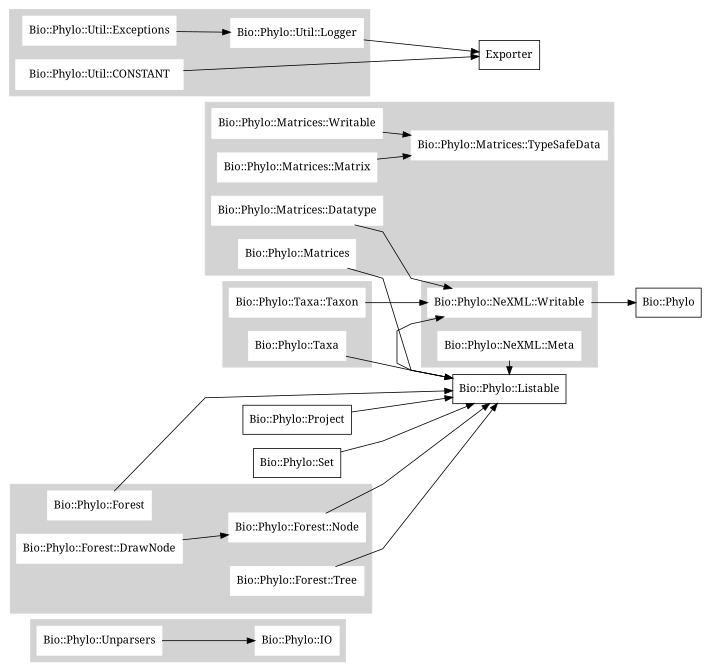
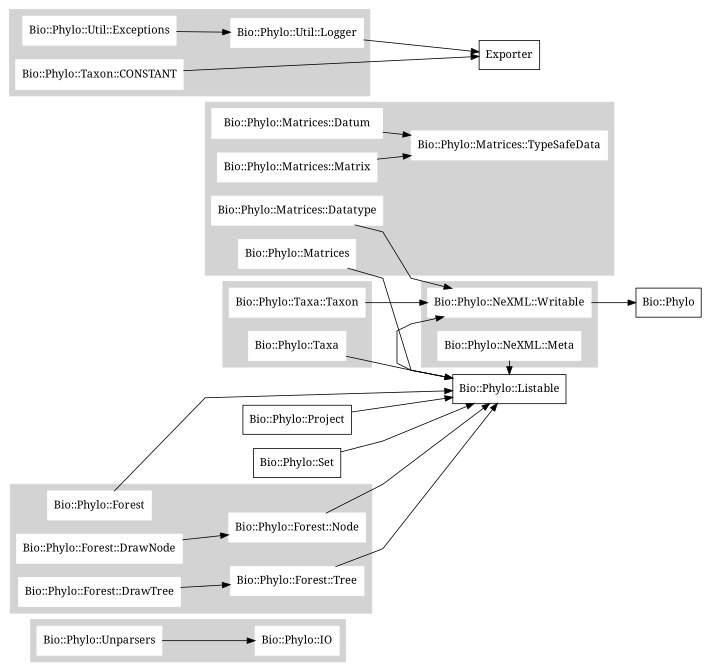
node "Bio::Phylo::Util::CONSTANT": label "Bio::Phylo::Util::CONSTANT" -> "Bio::Phylo::Taxon::CONSTANT"
node "Bio::Phylo::Matrices::Writable": label "Bio::Phylo::Matrices::Writable" -> "Bio::Phylo::Matrices::Datum"
node "Bio::Phylo::Forest::DrawTree": added
